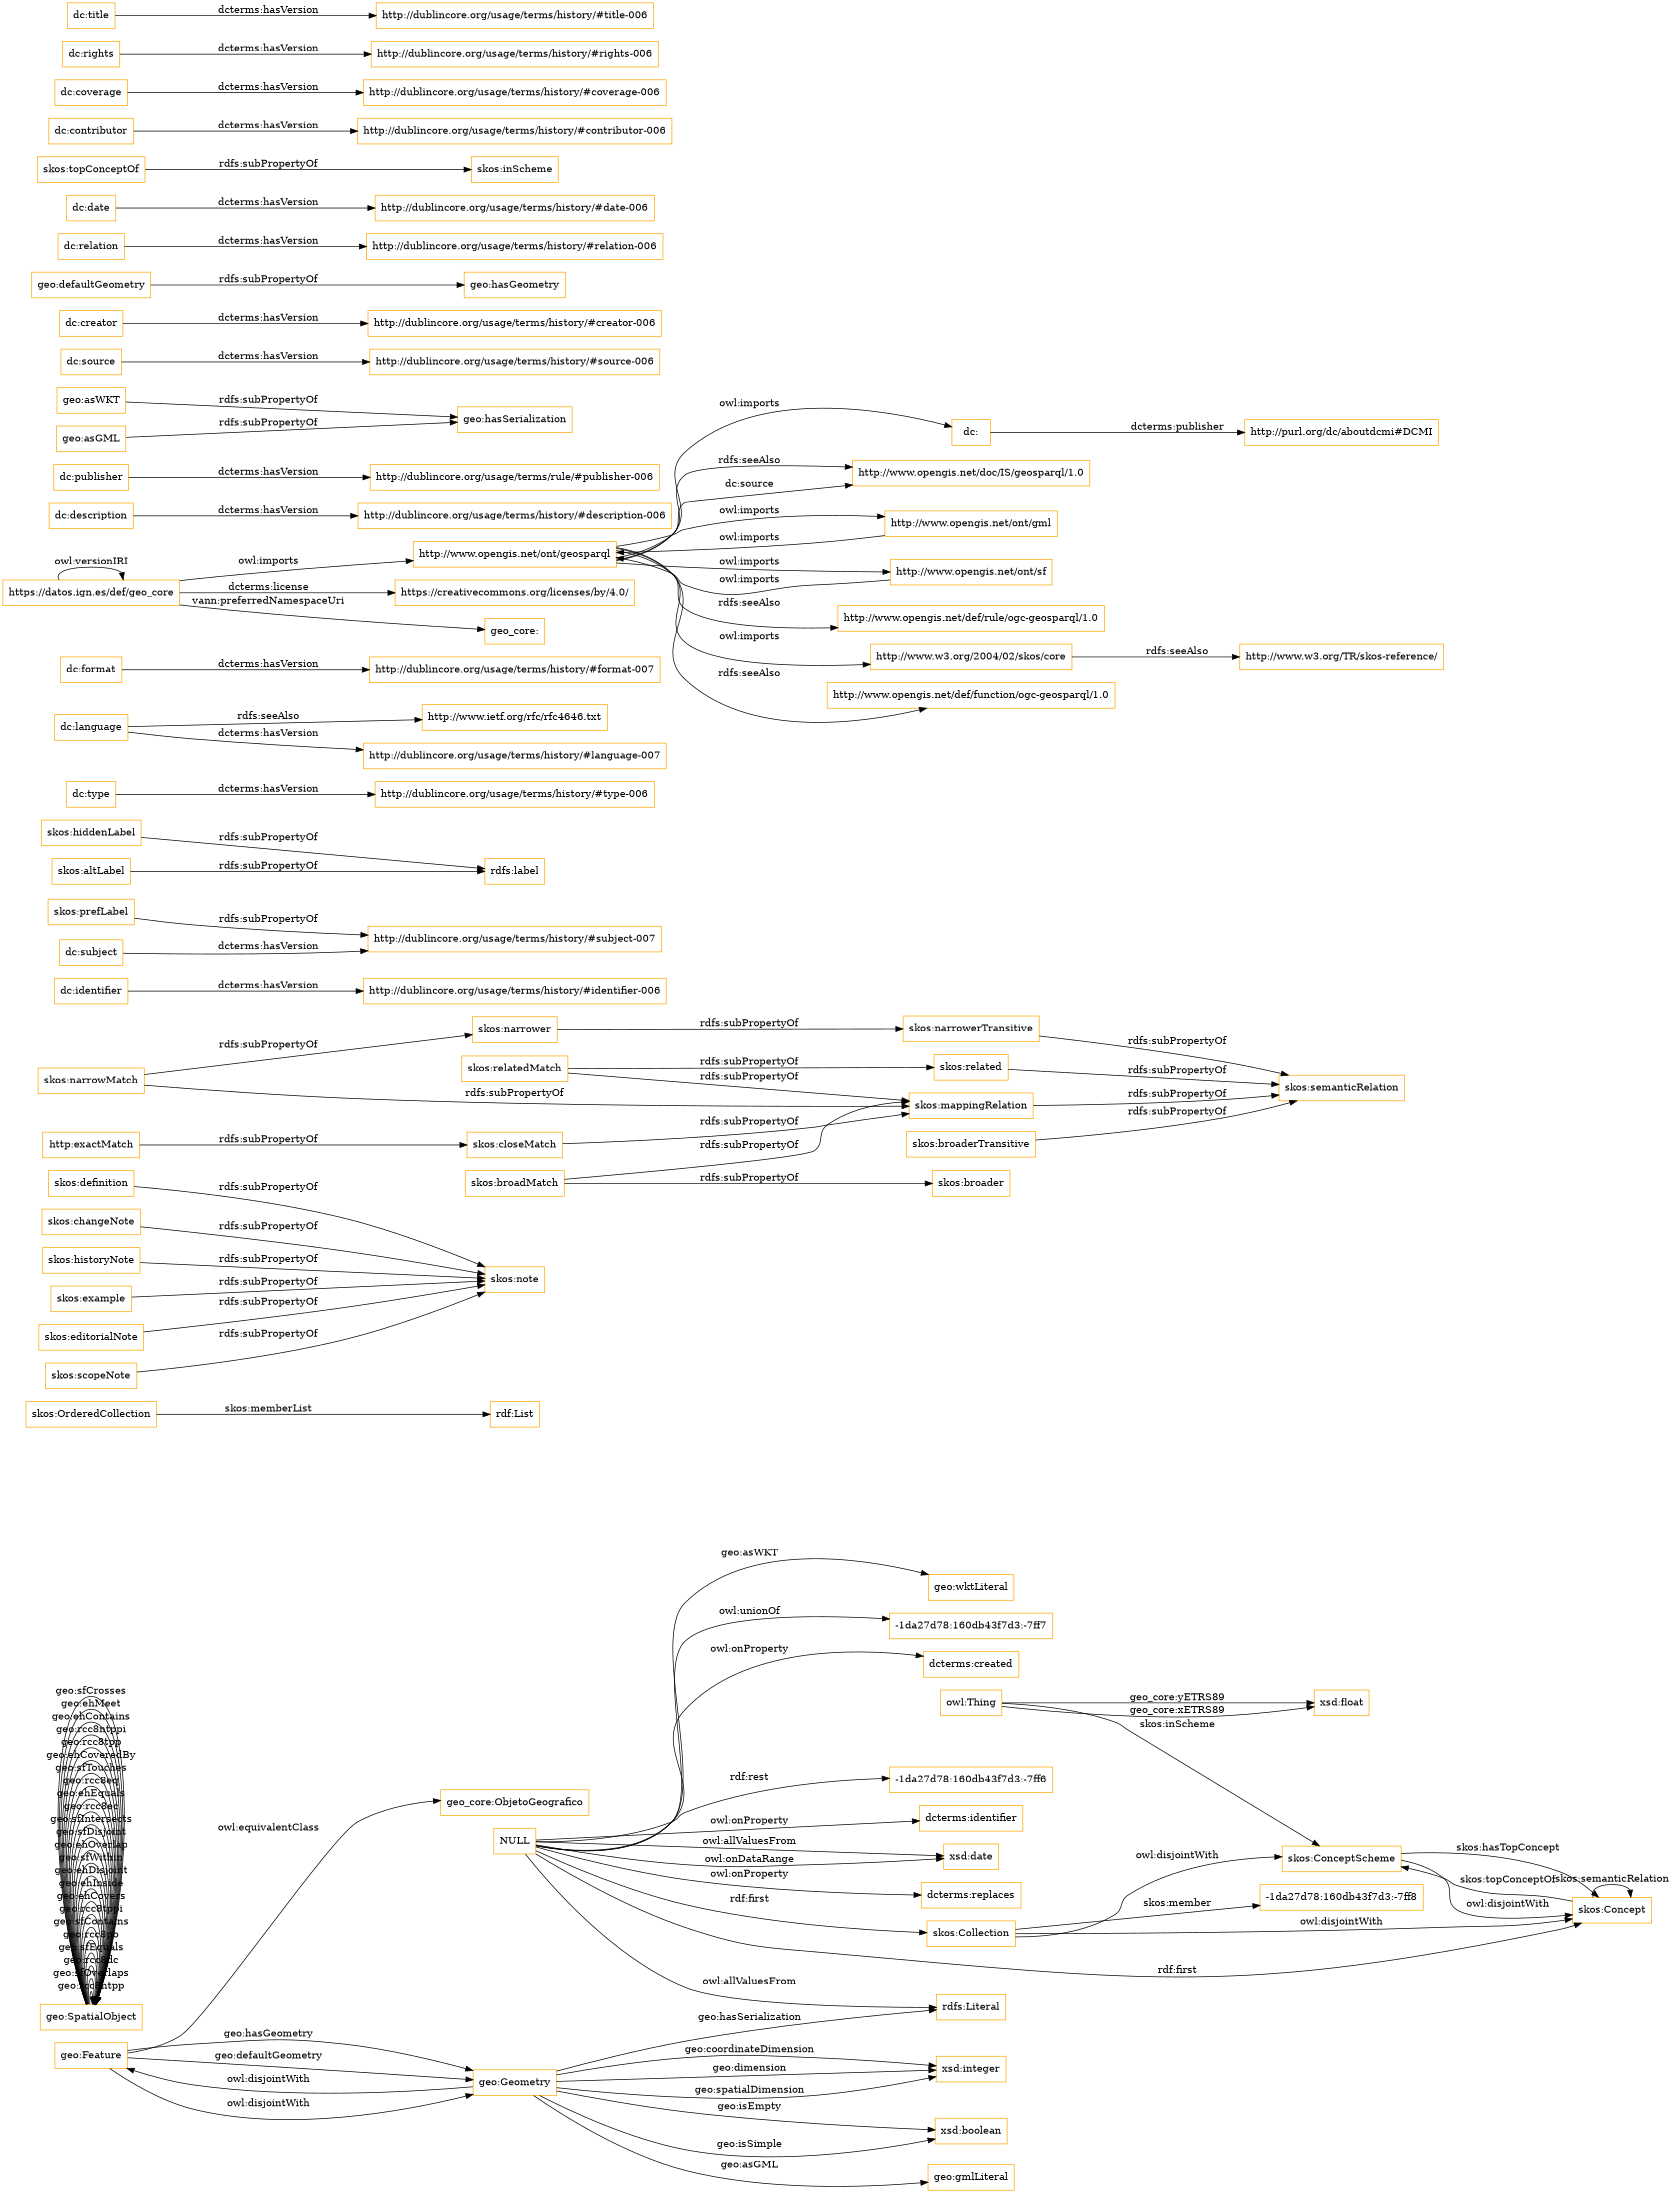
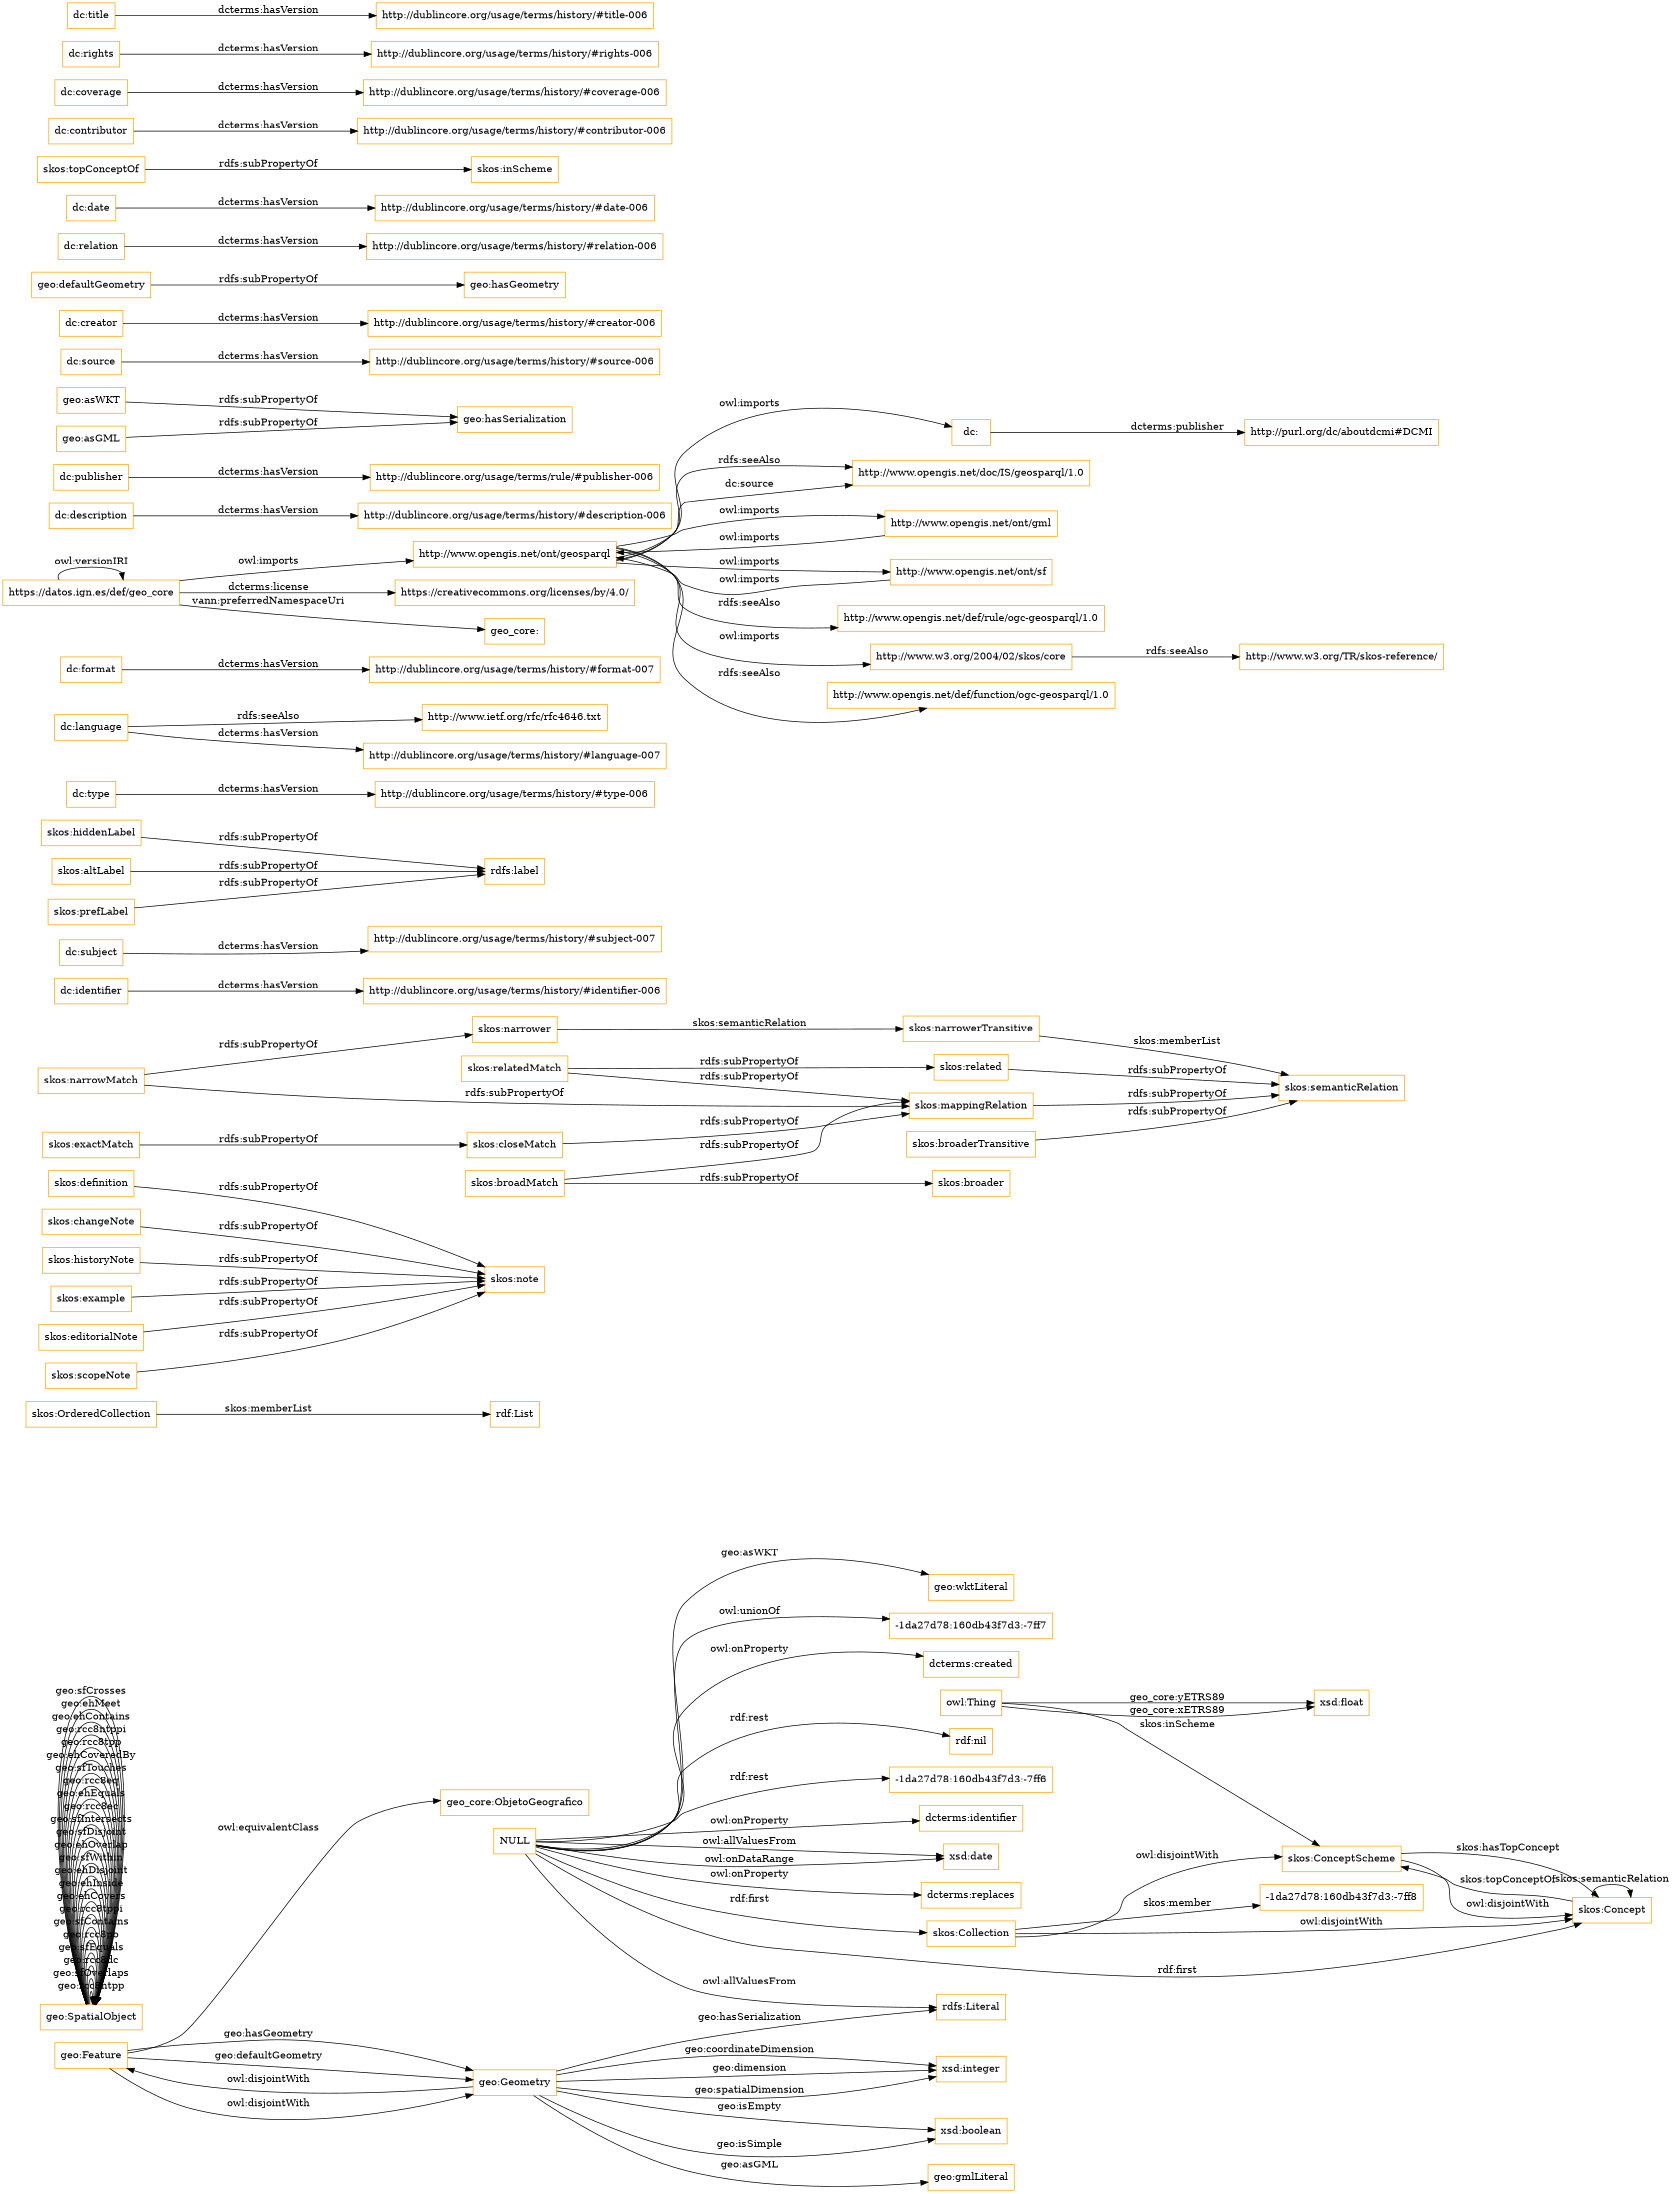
edge "skos:prefLabel" -> "http://dublincore.org/usage/terms/history/#subject-007": now "skos:prefLabel" -> "rdfs:label"
edge "skos:narrower" -> "skos:narrowerTransitive": label "rdfs:subPropertyOf" -> "skos:semanticRelation"
edge "skos:narrowerTransitive" -> "skos:semanticRelation": label "rdfs:subPropertyOf" -> "skos:memberList"
node "http:exactMatch": label "http:exactMatch" -> "skos:exactMatch"
node "rdf:nil": added
